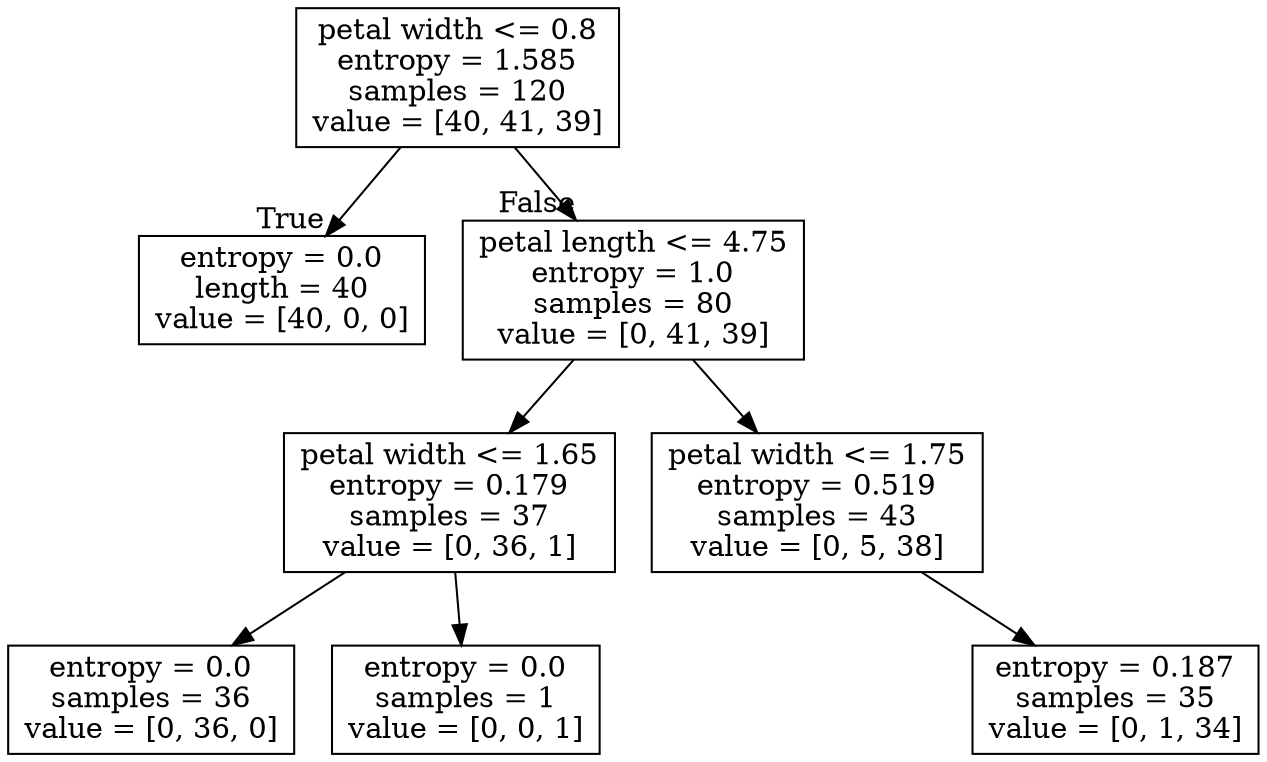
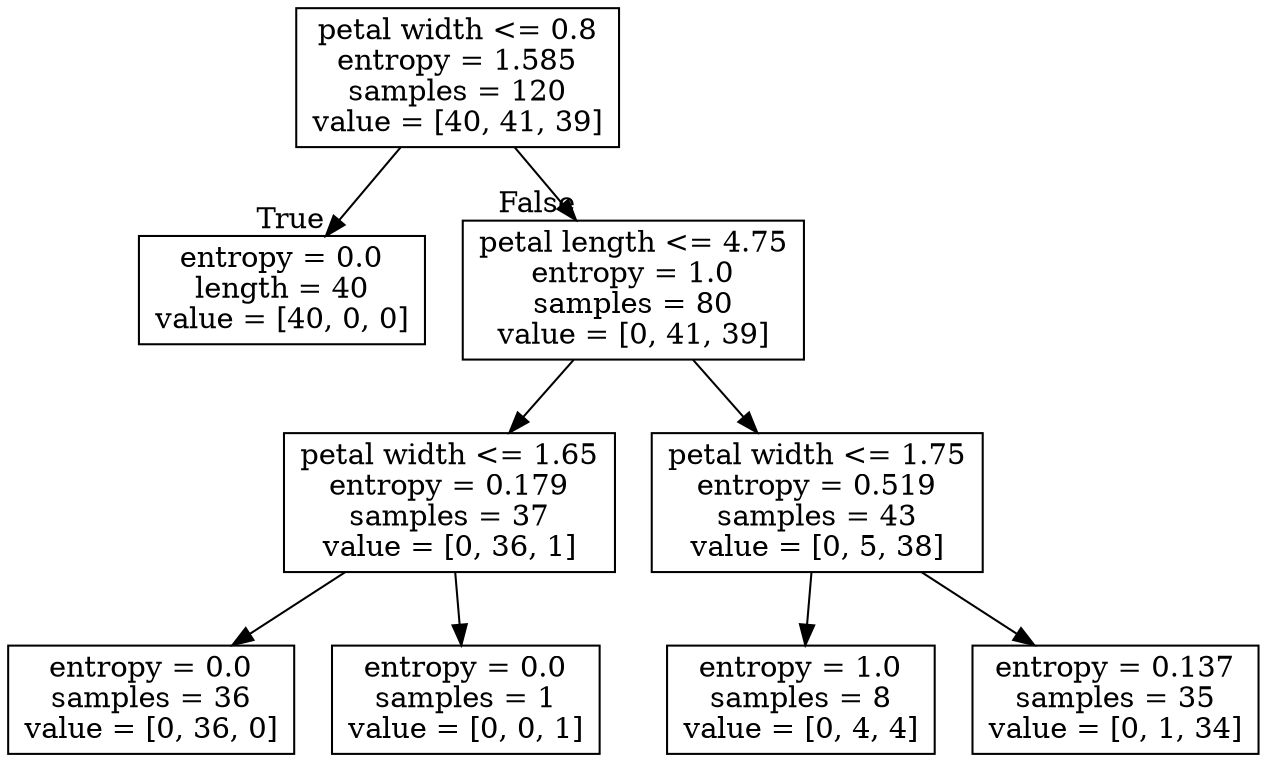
node "entropy = 1.0 samples = 8 value = [0, 4, 4]": added
node "entropy = 0.187 samples = 35 value = [0, 1, 34]": label "entropy = 0.187 samples = 35 value = [0, 1, 34]" -> "entropy = 0.137 samples = 35 value = [0, 1, 34]"
